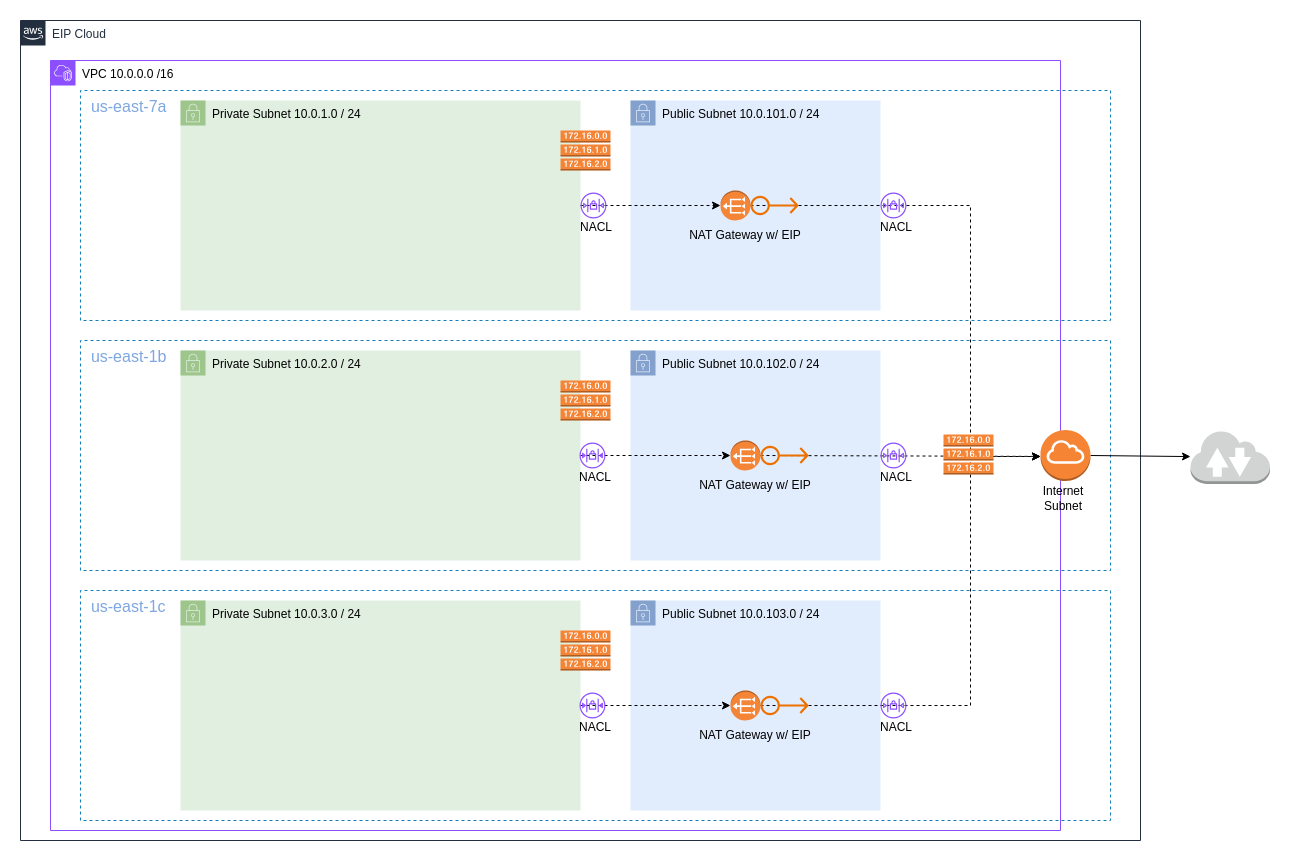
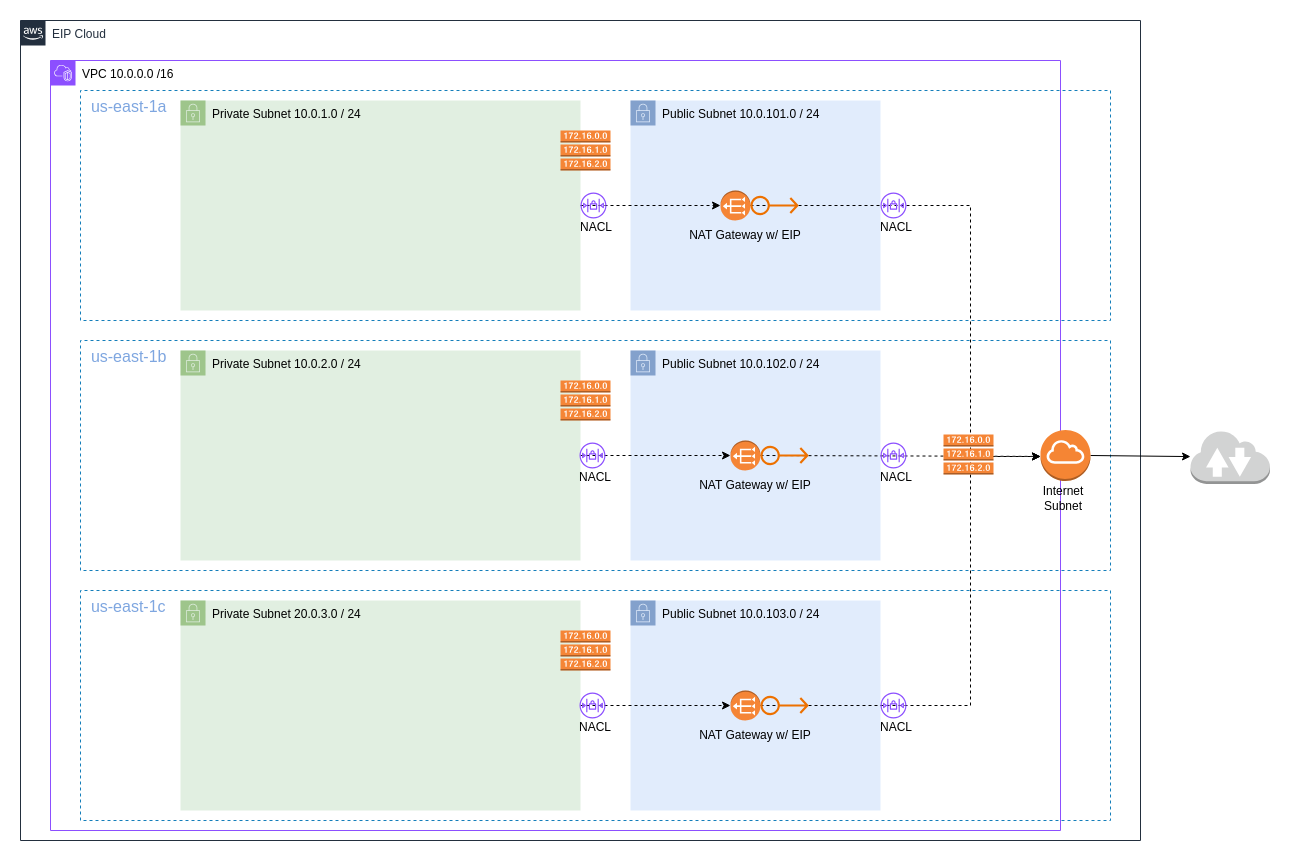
node "us-east-7a": label "us-east-7a" -> "us-east-1a"
node "Private Subnet 10.0.3.0 / 24": label "Private Subnet 10.0.3.0 / 24" -> "Private Subnet 20.0.3.0 / 24"
